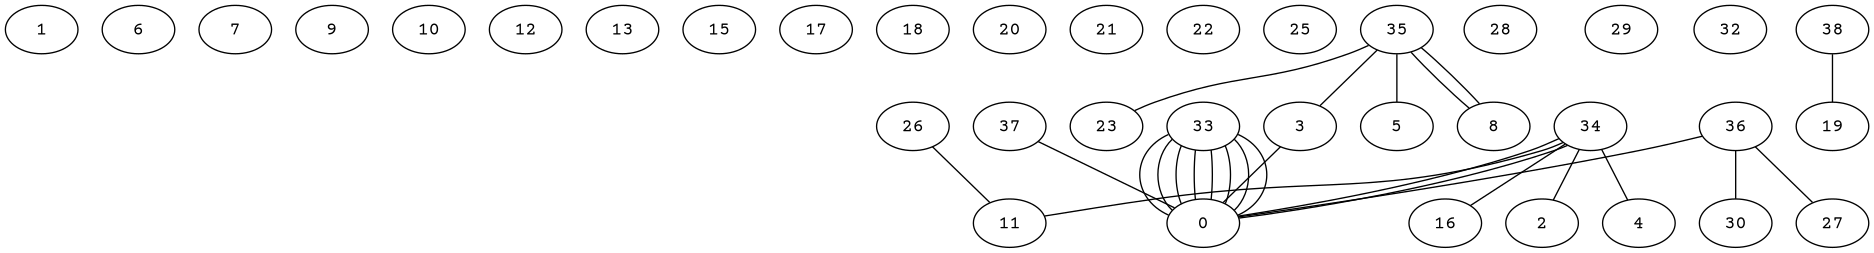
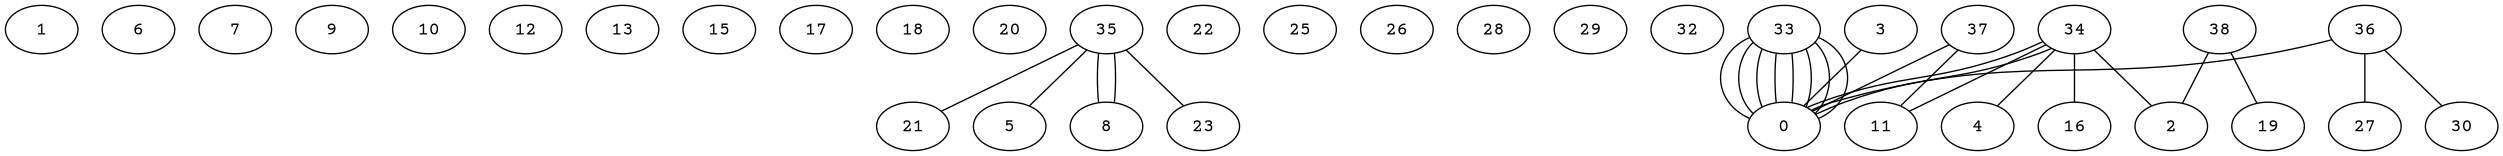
edge "35" -- "3": now "35" -- "21"
edge "38" -- "2": added
edge "26" -- "11": now "37" -- "11"
